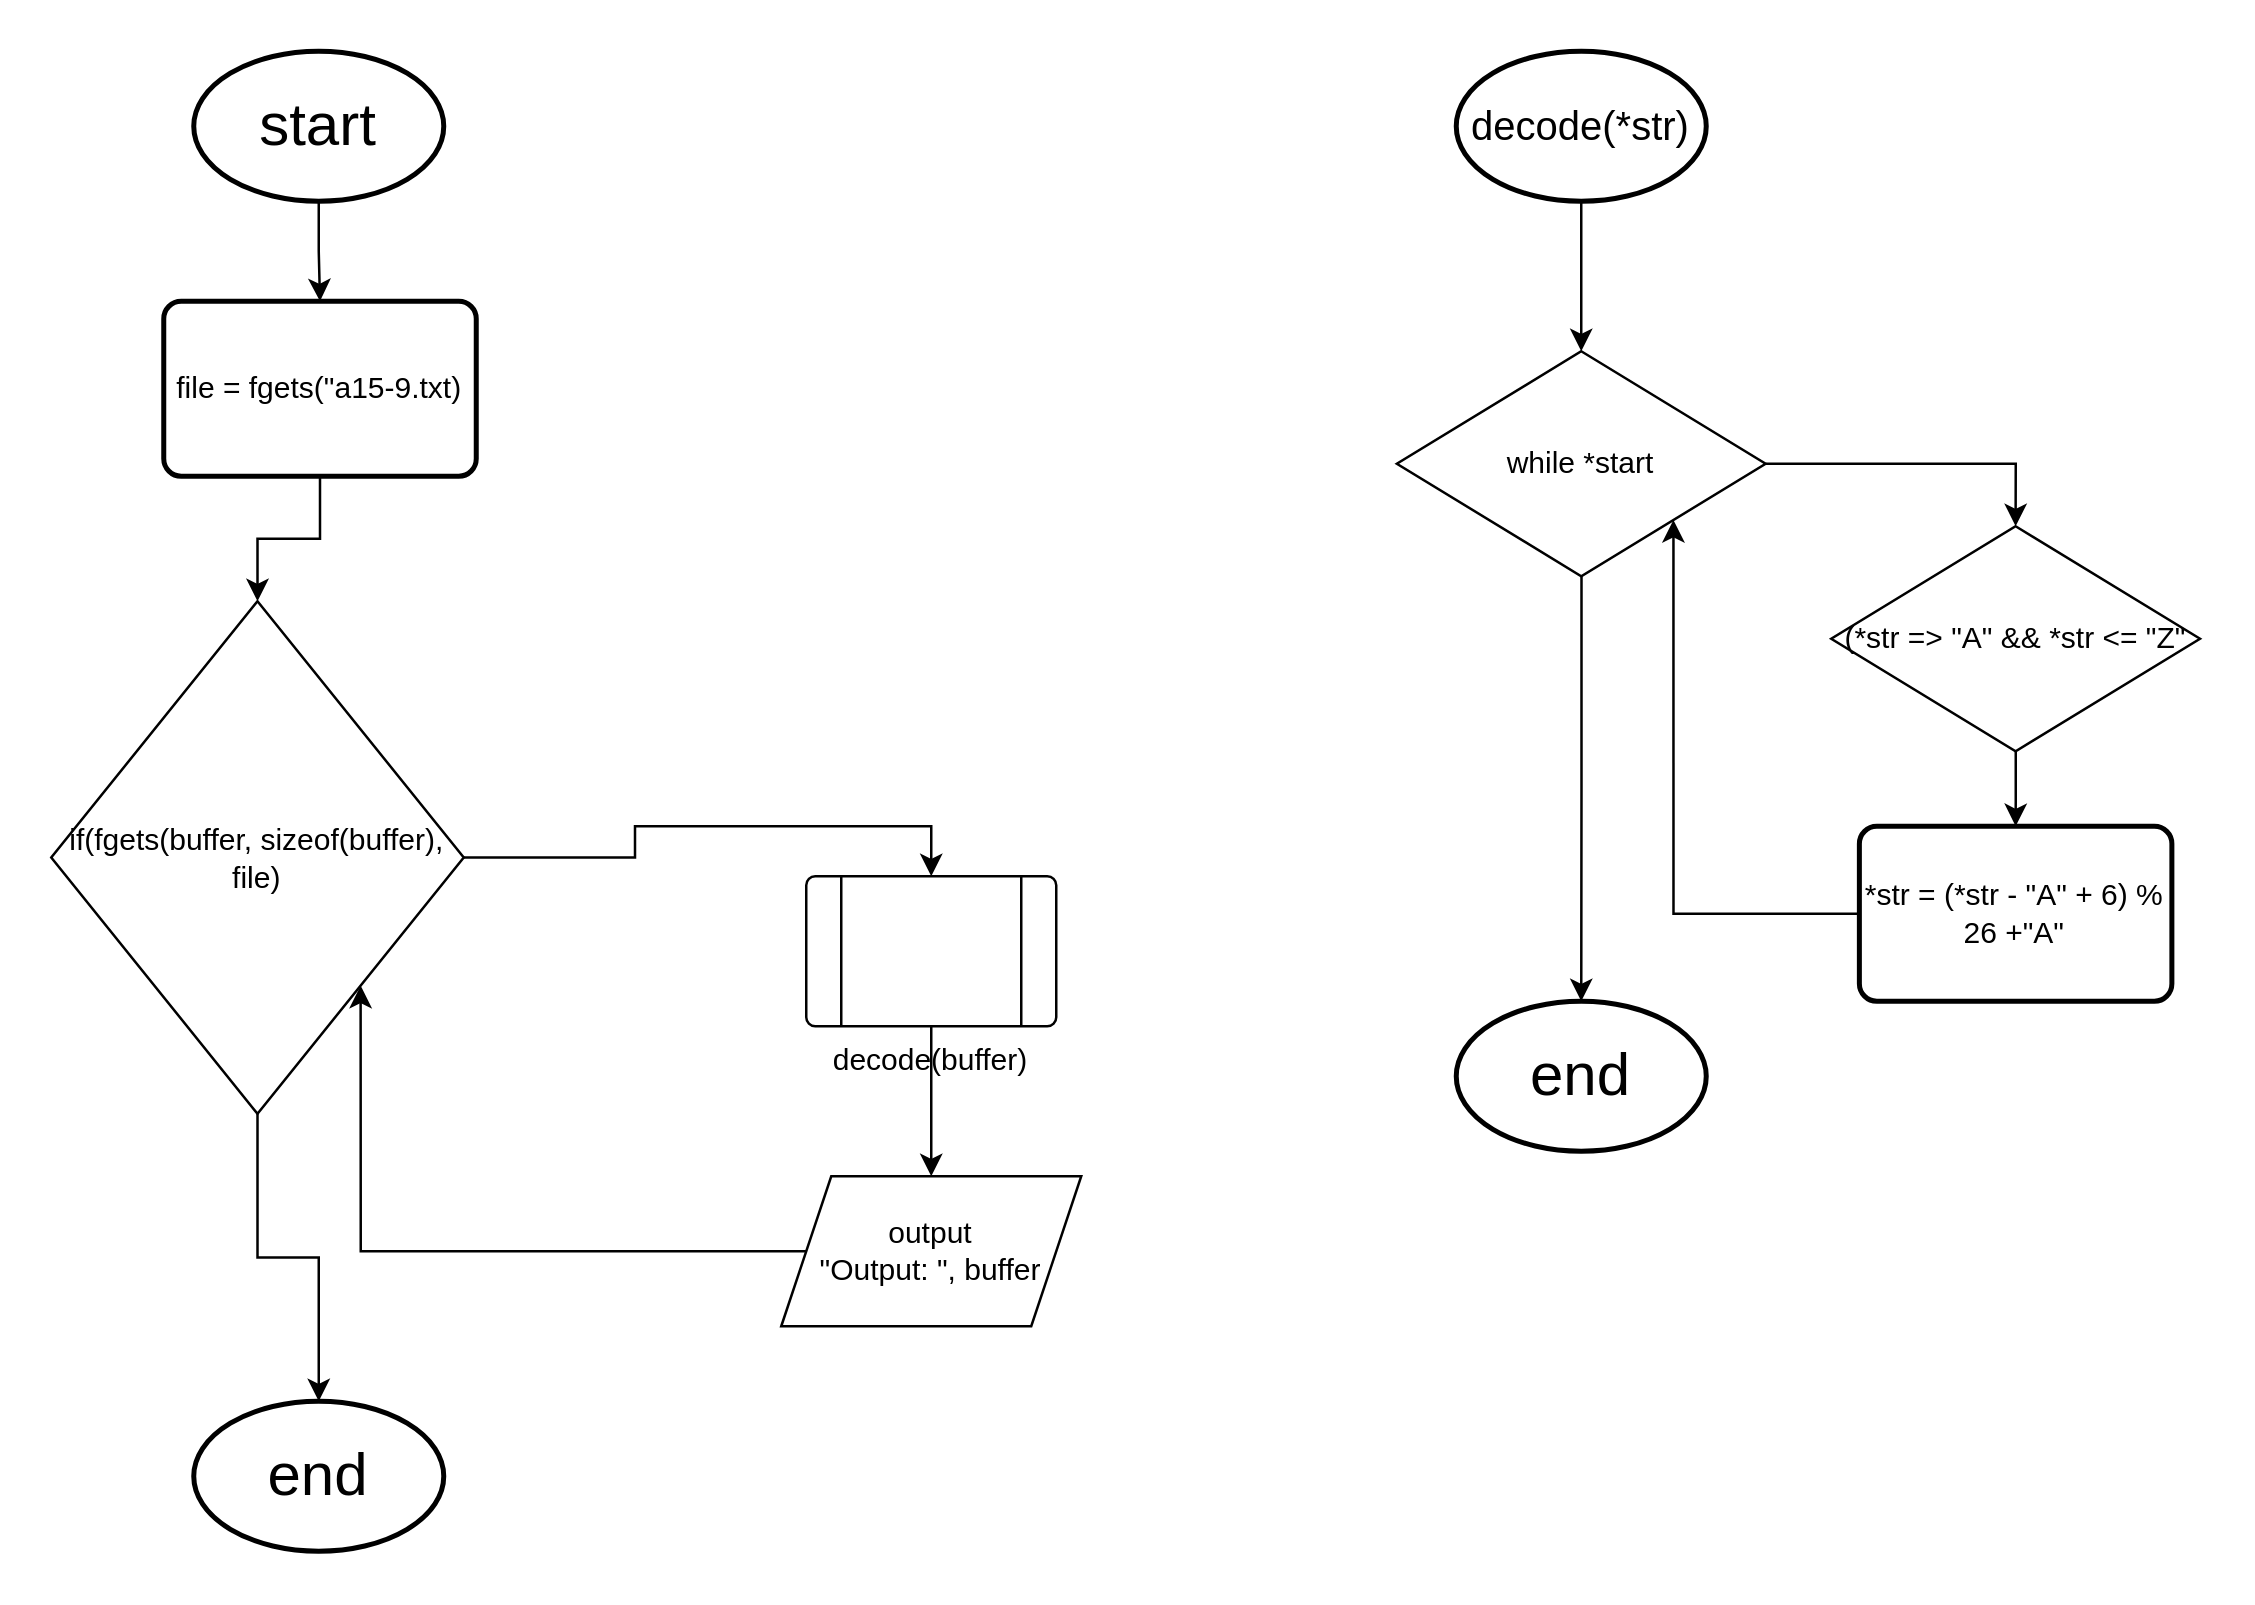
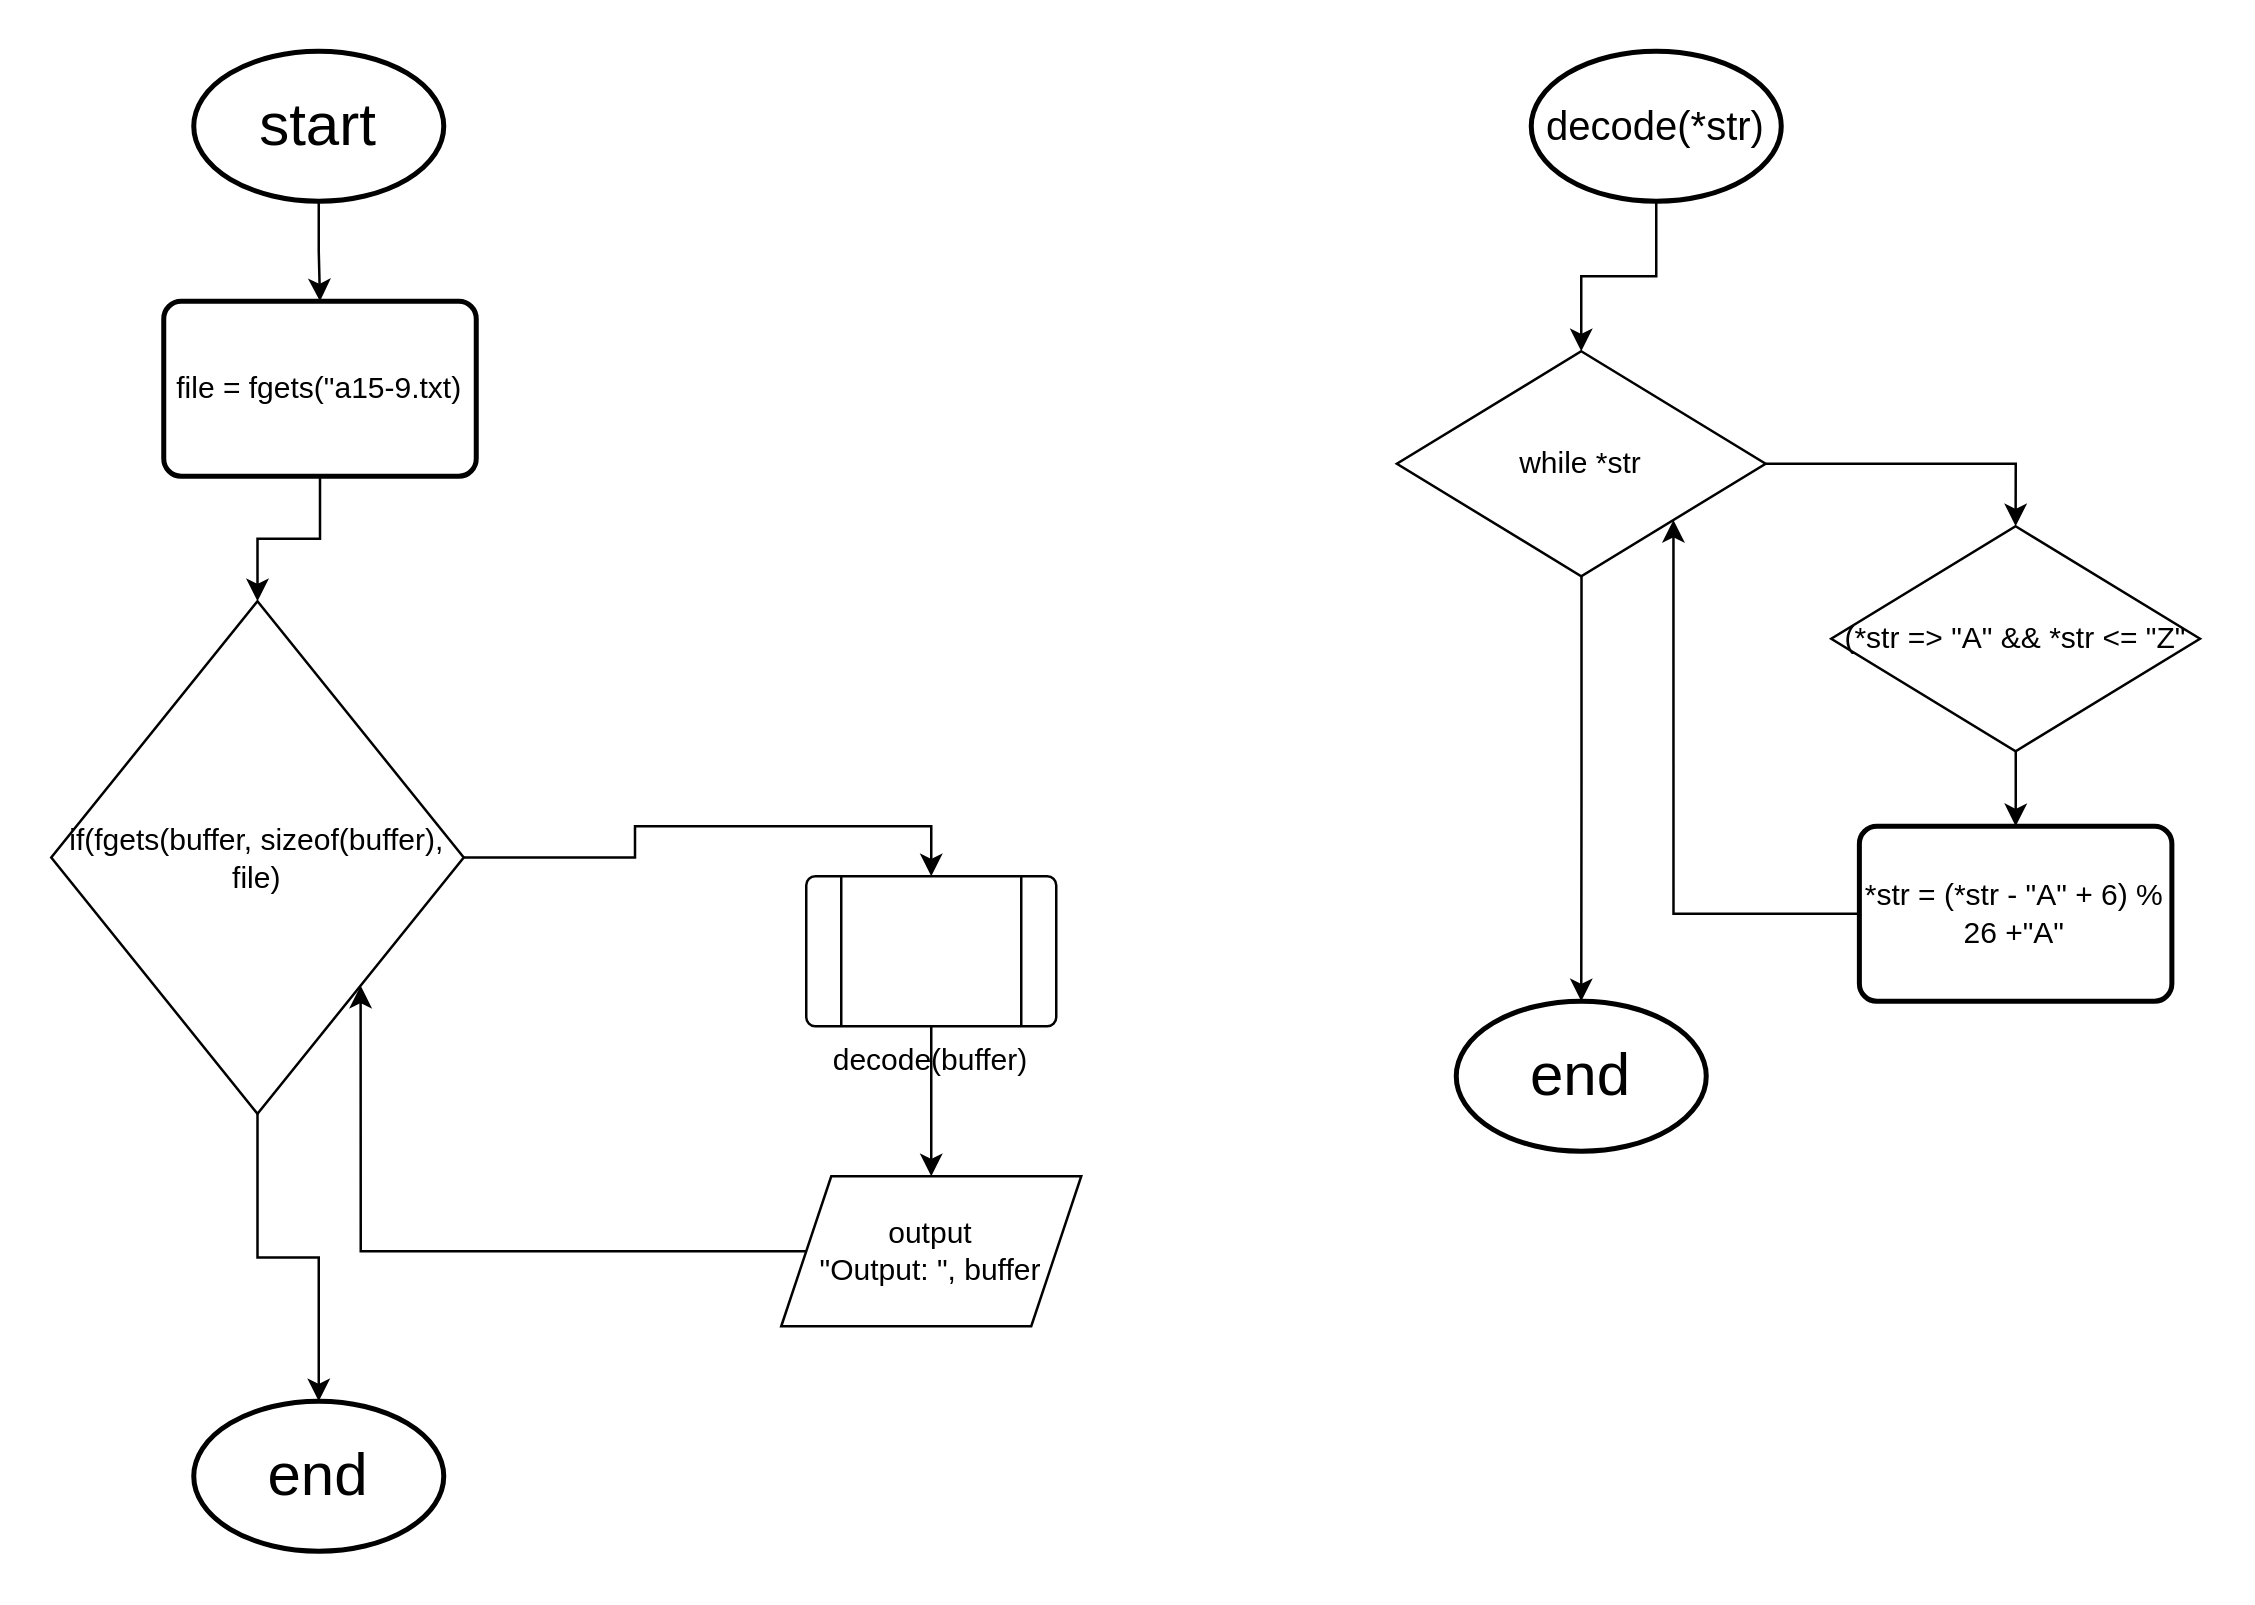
node "decode(*str)": moved (1581, 126) -> (1656, 126)
node "while *start": label "while *start" -> "while *str"
